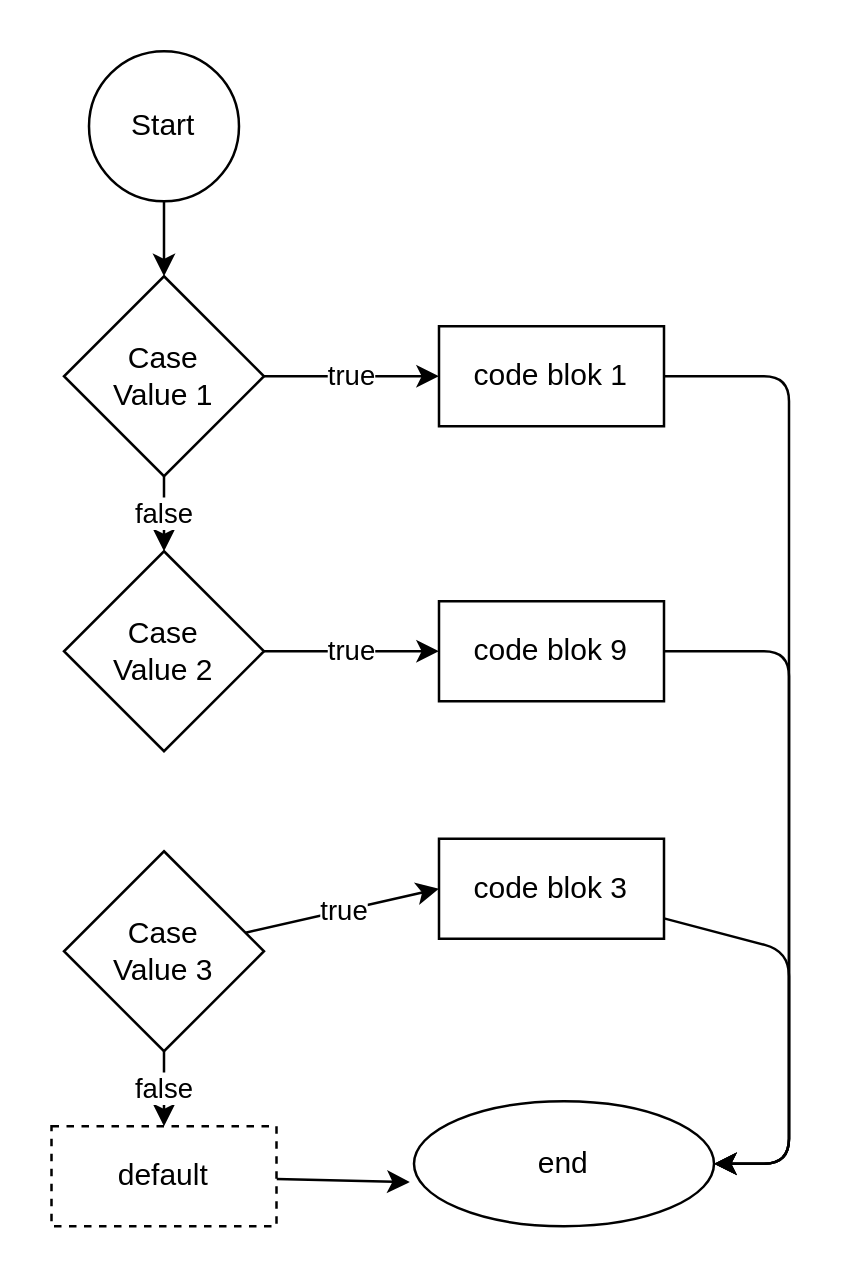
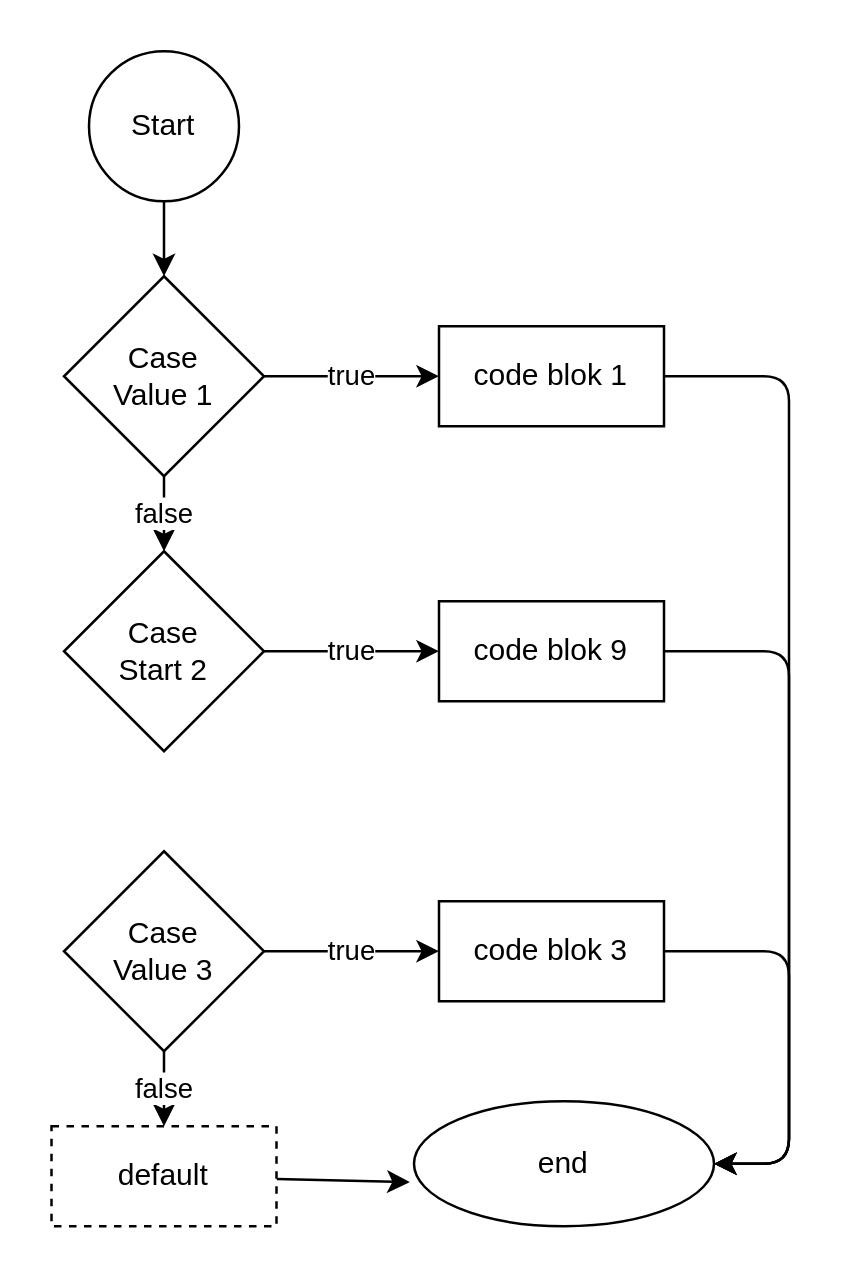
node "Case Value 2": label "Case Value 2" -> "Case Start 2"
node "code blok 3": moved (551, 889) -> (551, 951)
